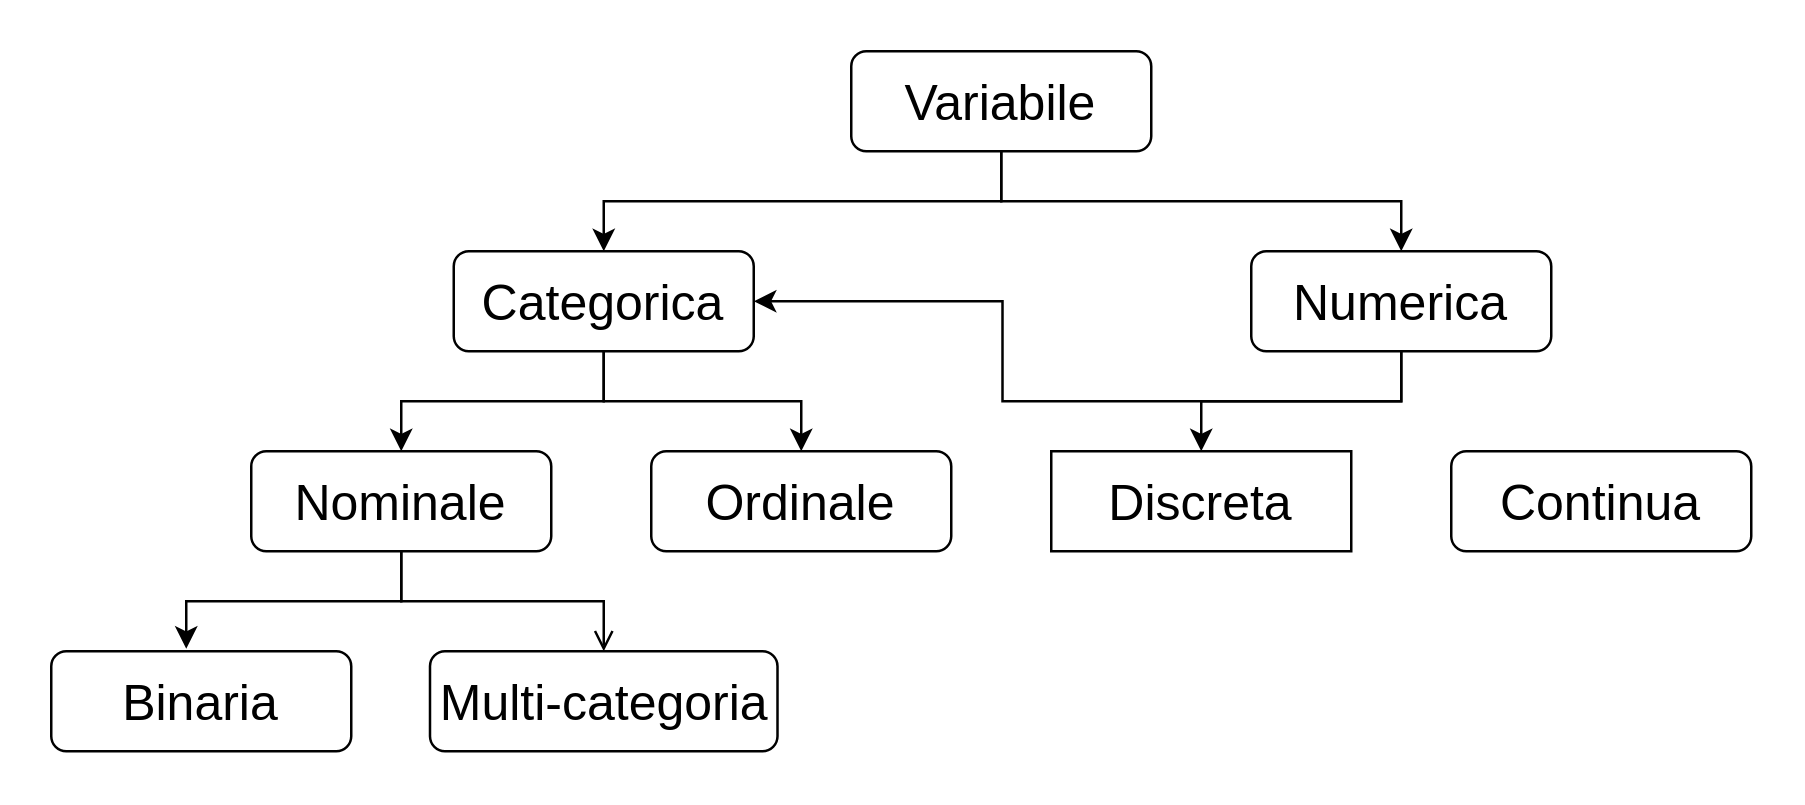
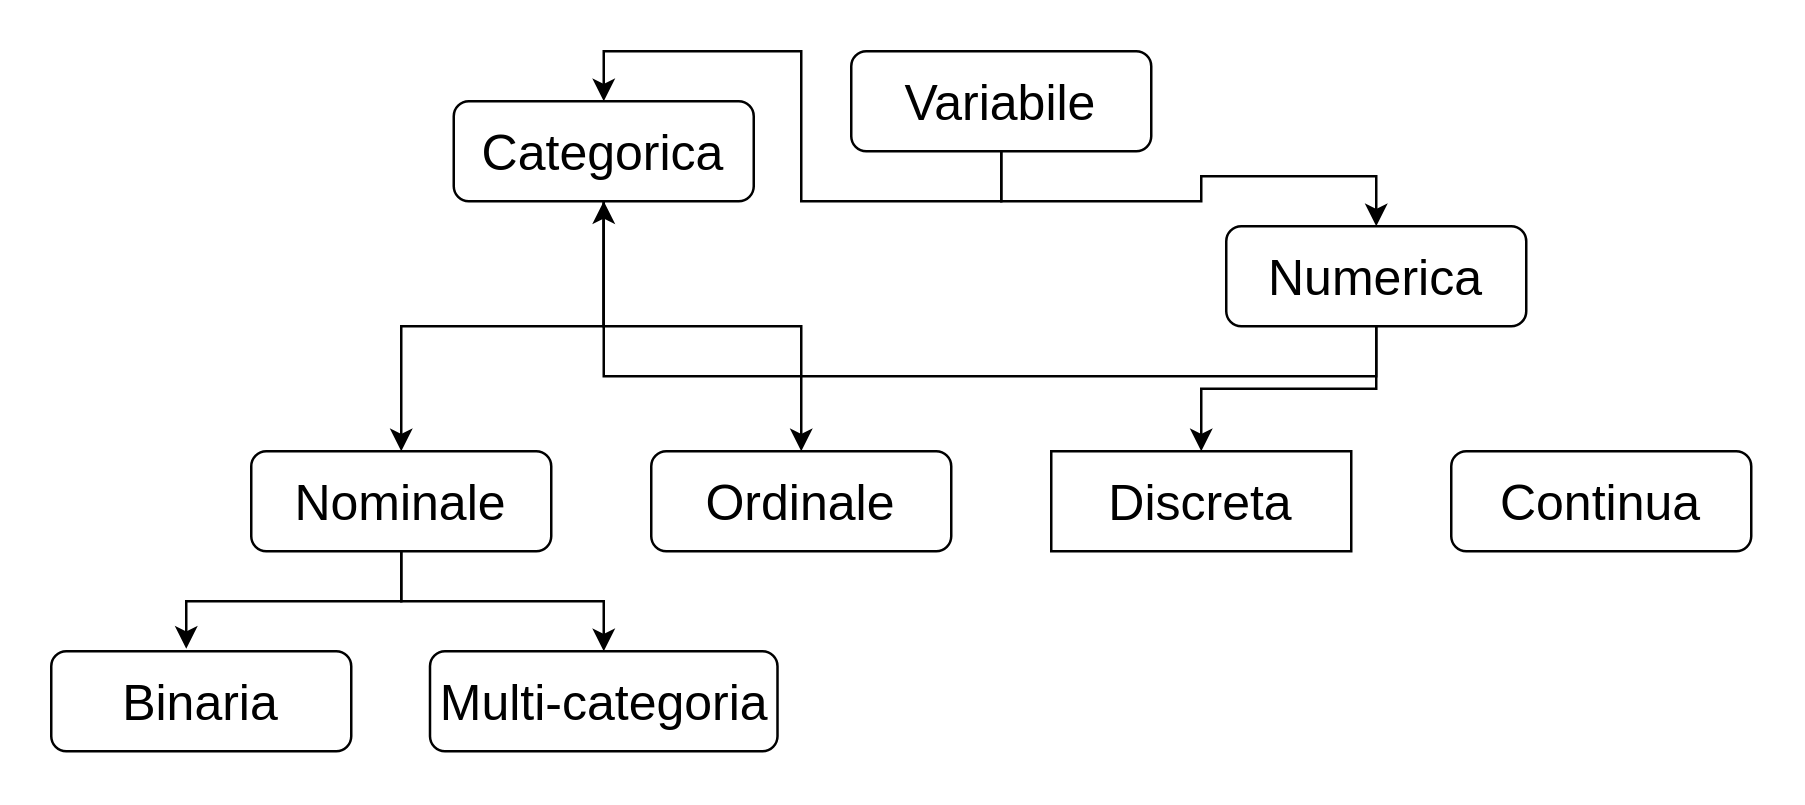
node "Categorica": moved (604, 301) -> (604, 151)
node "Numerica": moved (1401, 301) -> (1376, 276)
edge "Nominale" -> "Multi-categoria": arrowhead open -> classic
